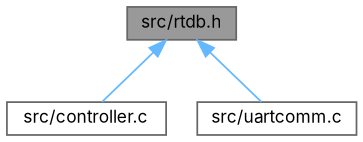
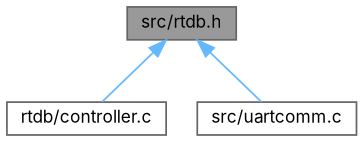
node "src/controller.c": label "src/controller.c" -> "rtdb/controller.c"
